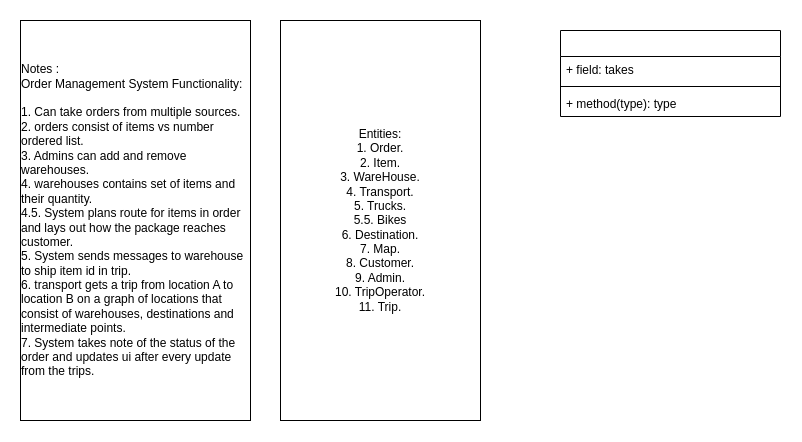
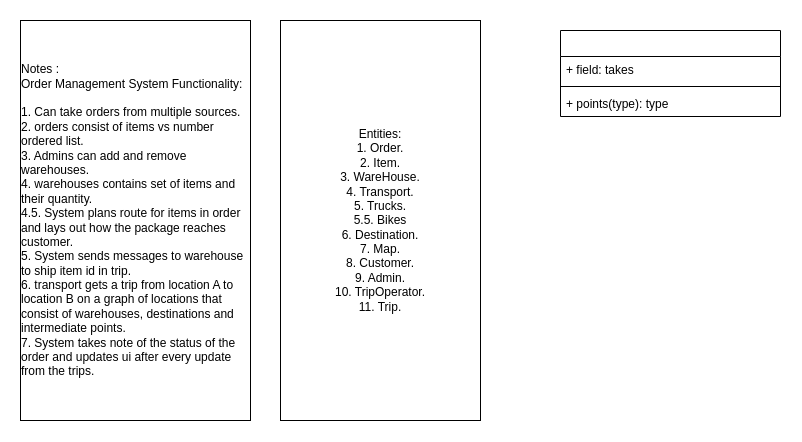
node "+ method(type): type": label "+ method(type): type" -> "+ points(type): type"
